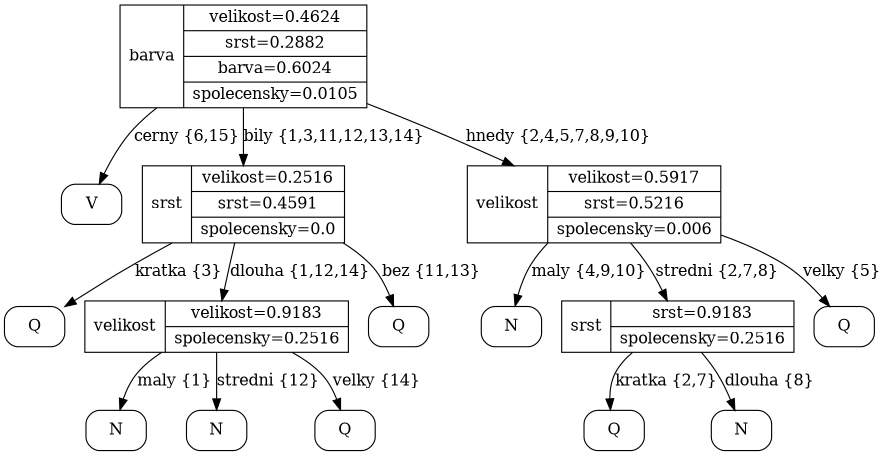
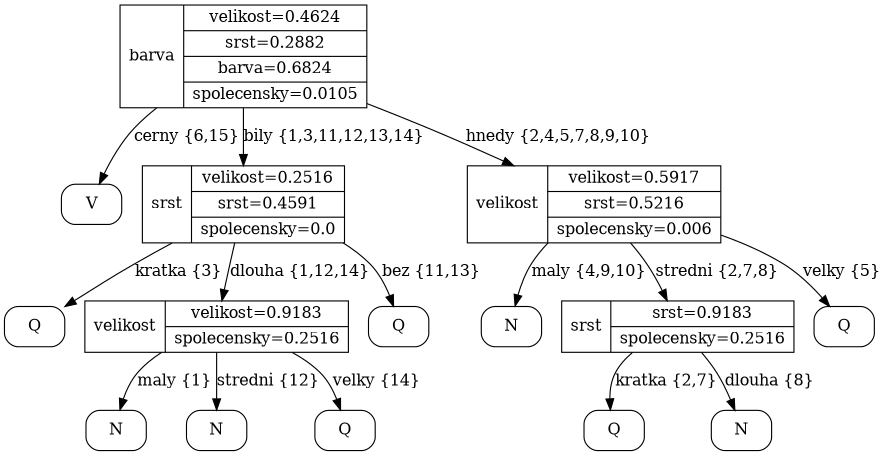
node "barva": text "barva=0.6024" -> "barva=0.6824"
